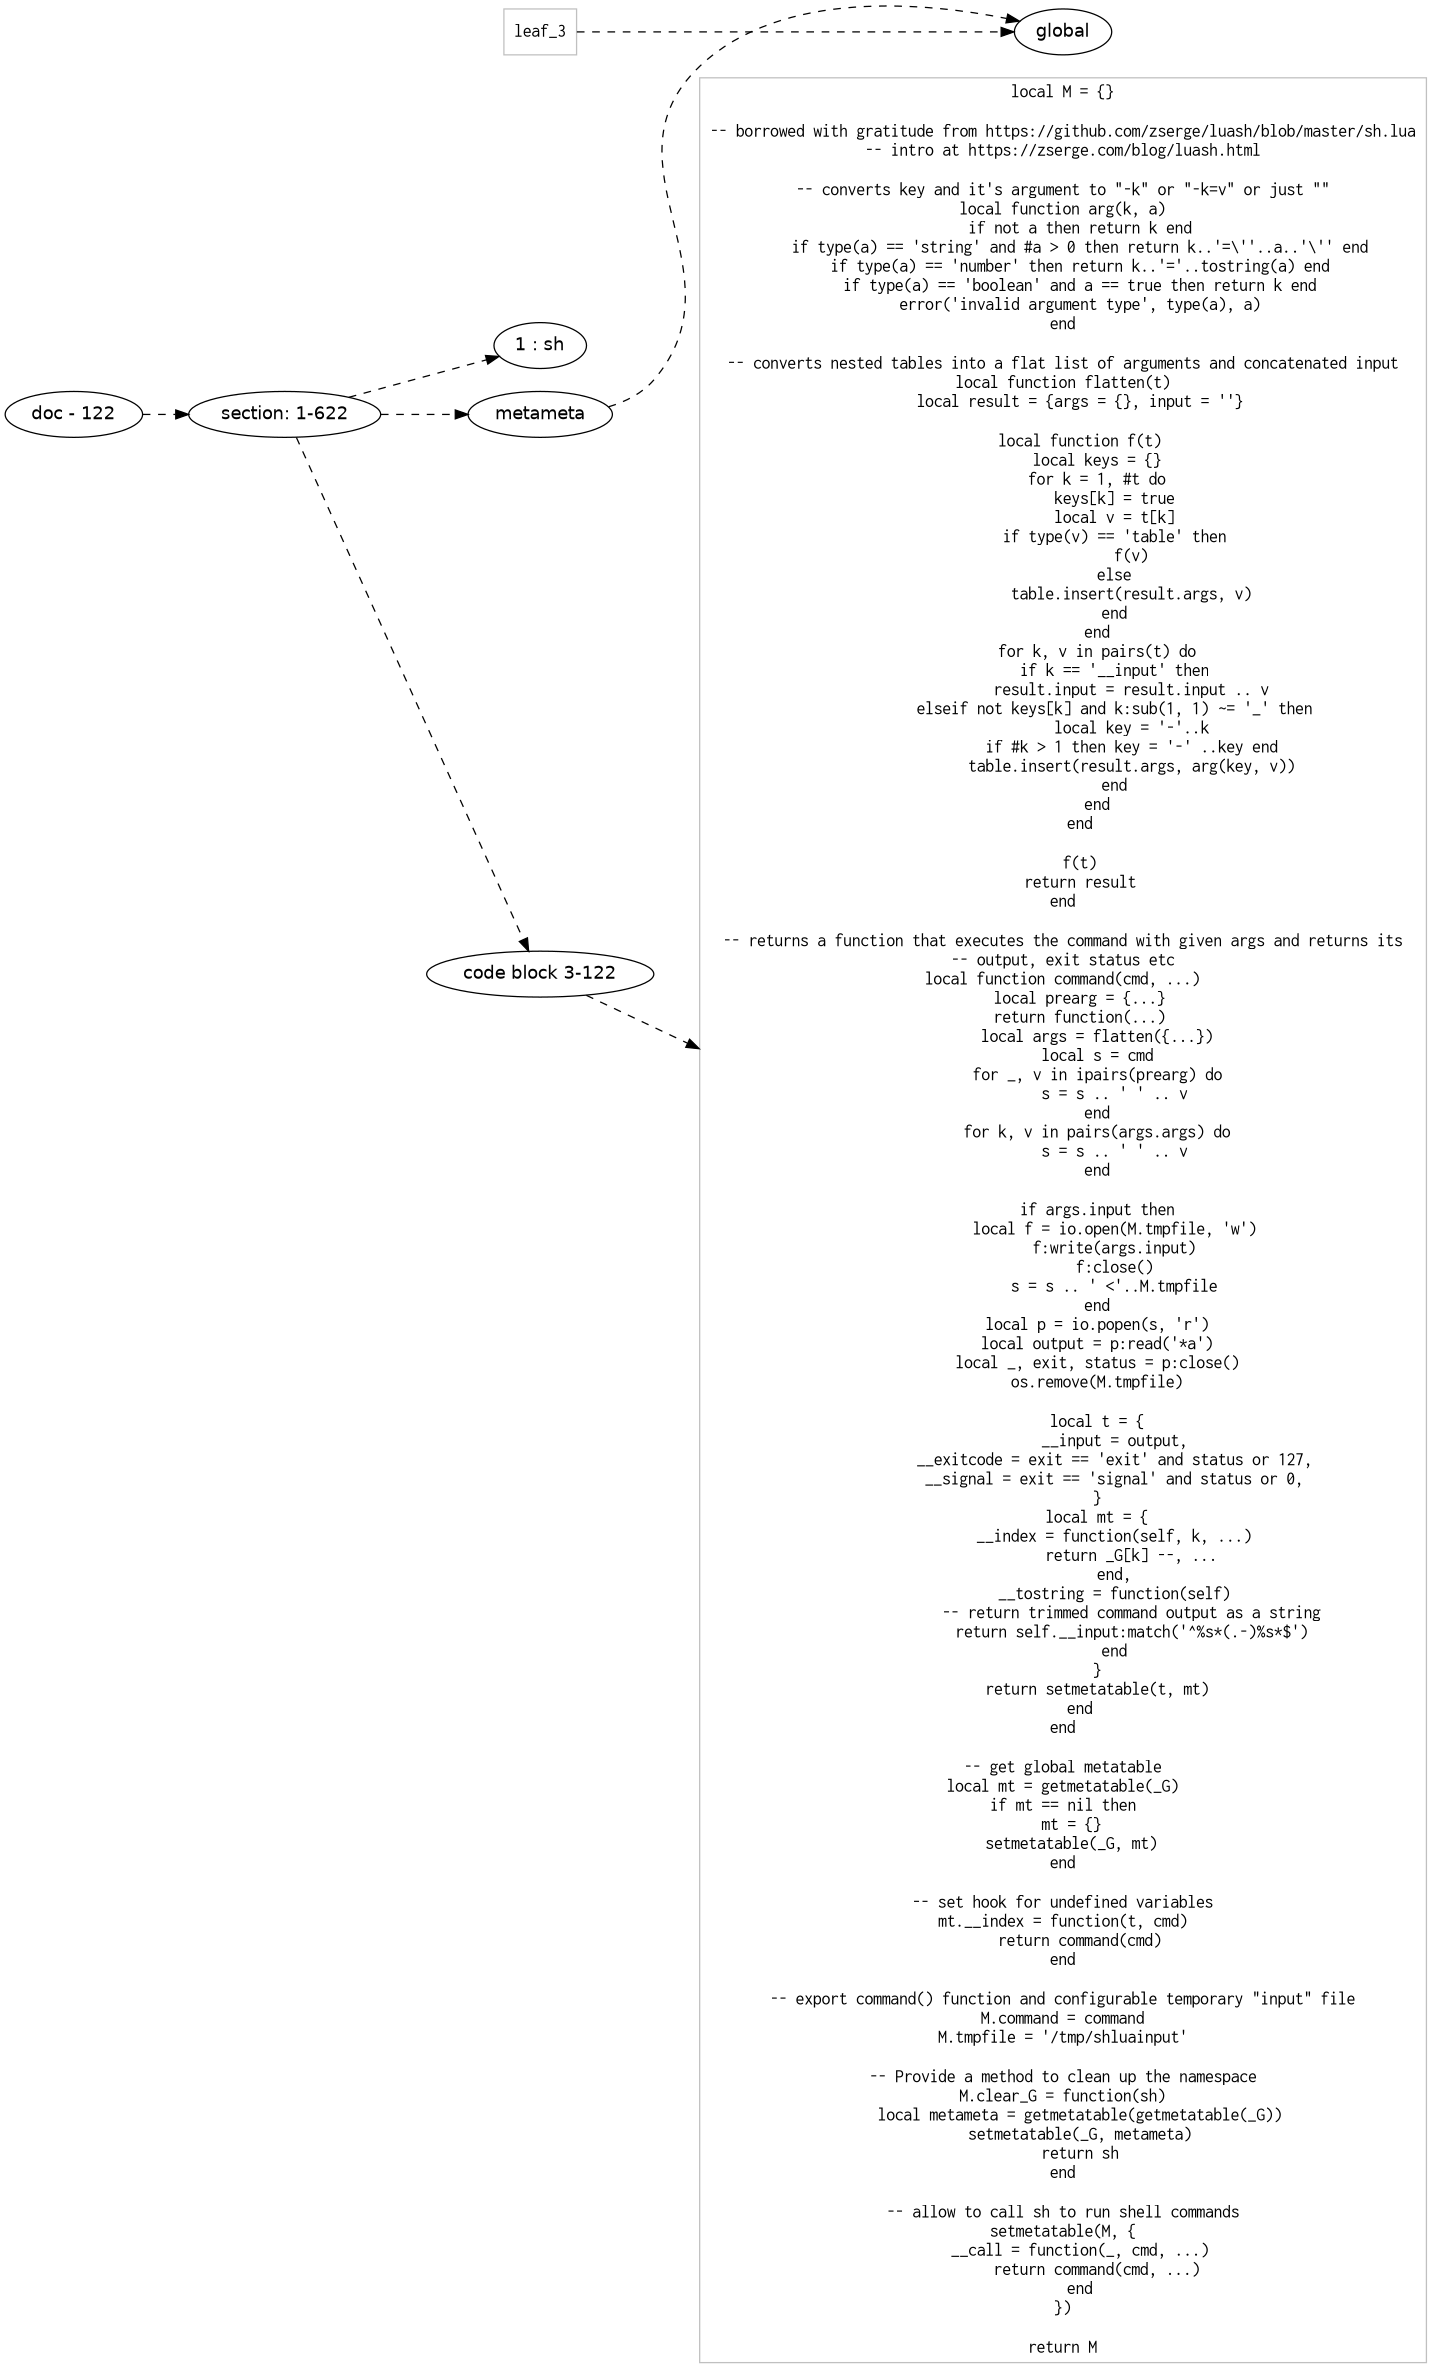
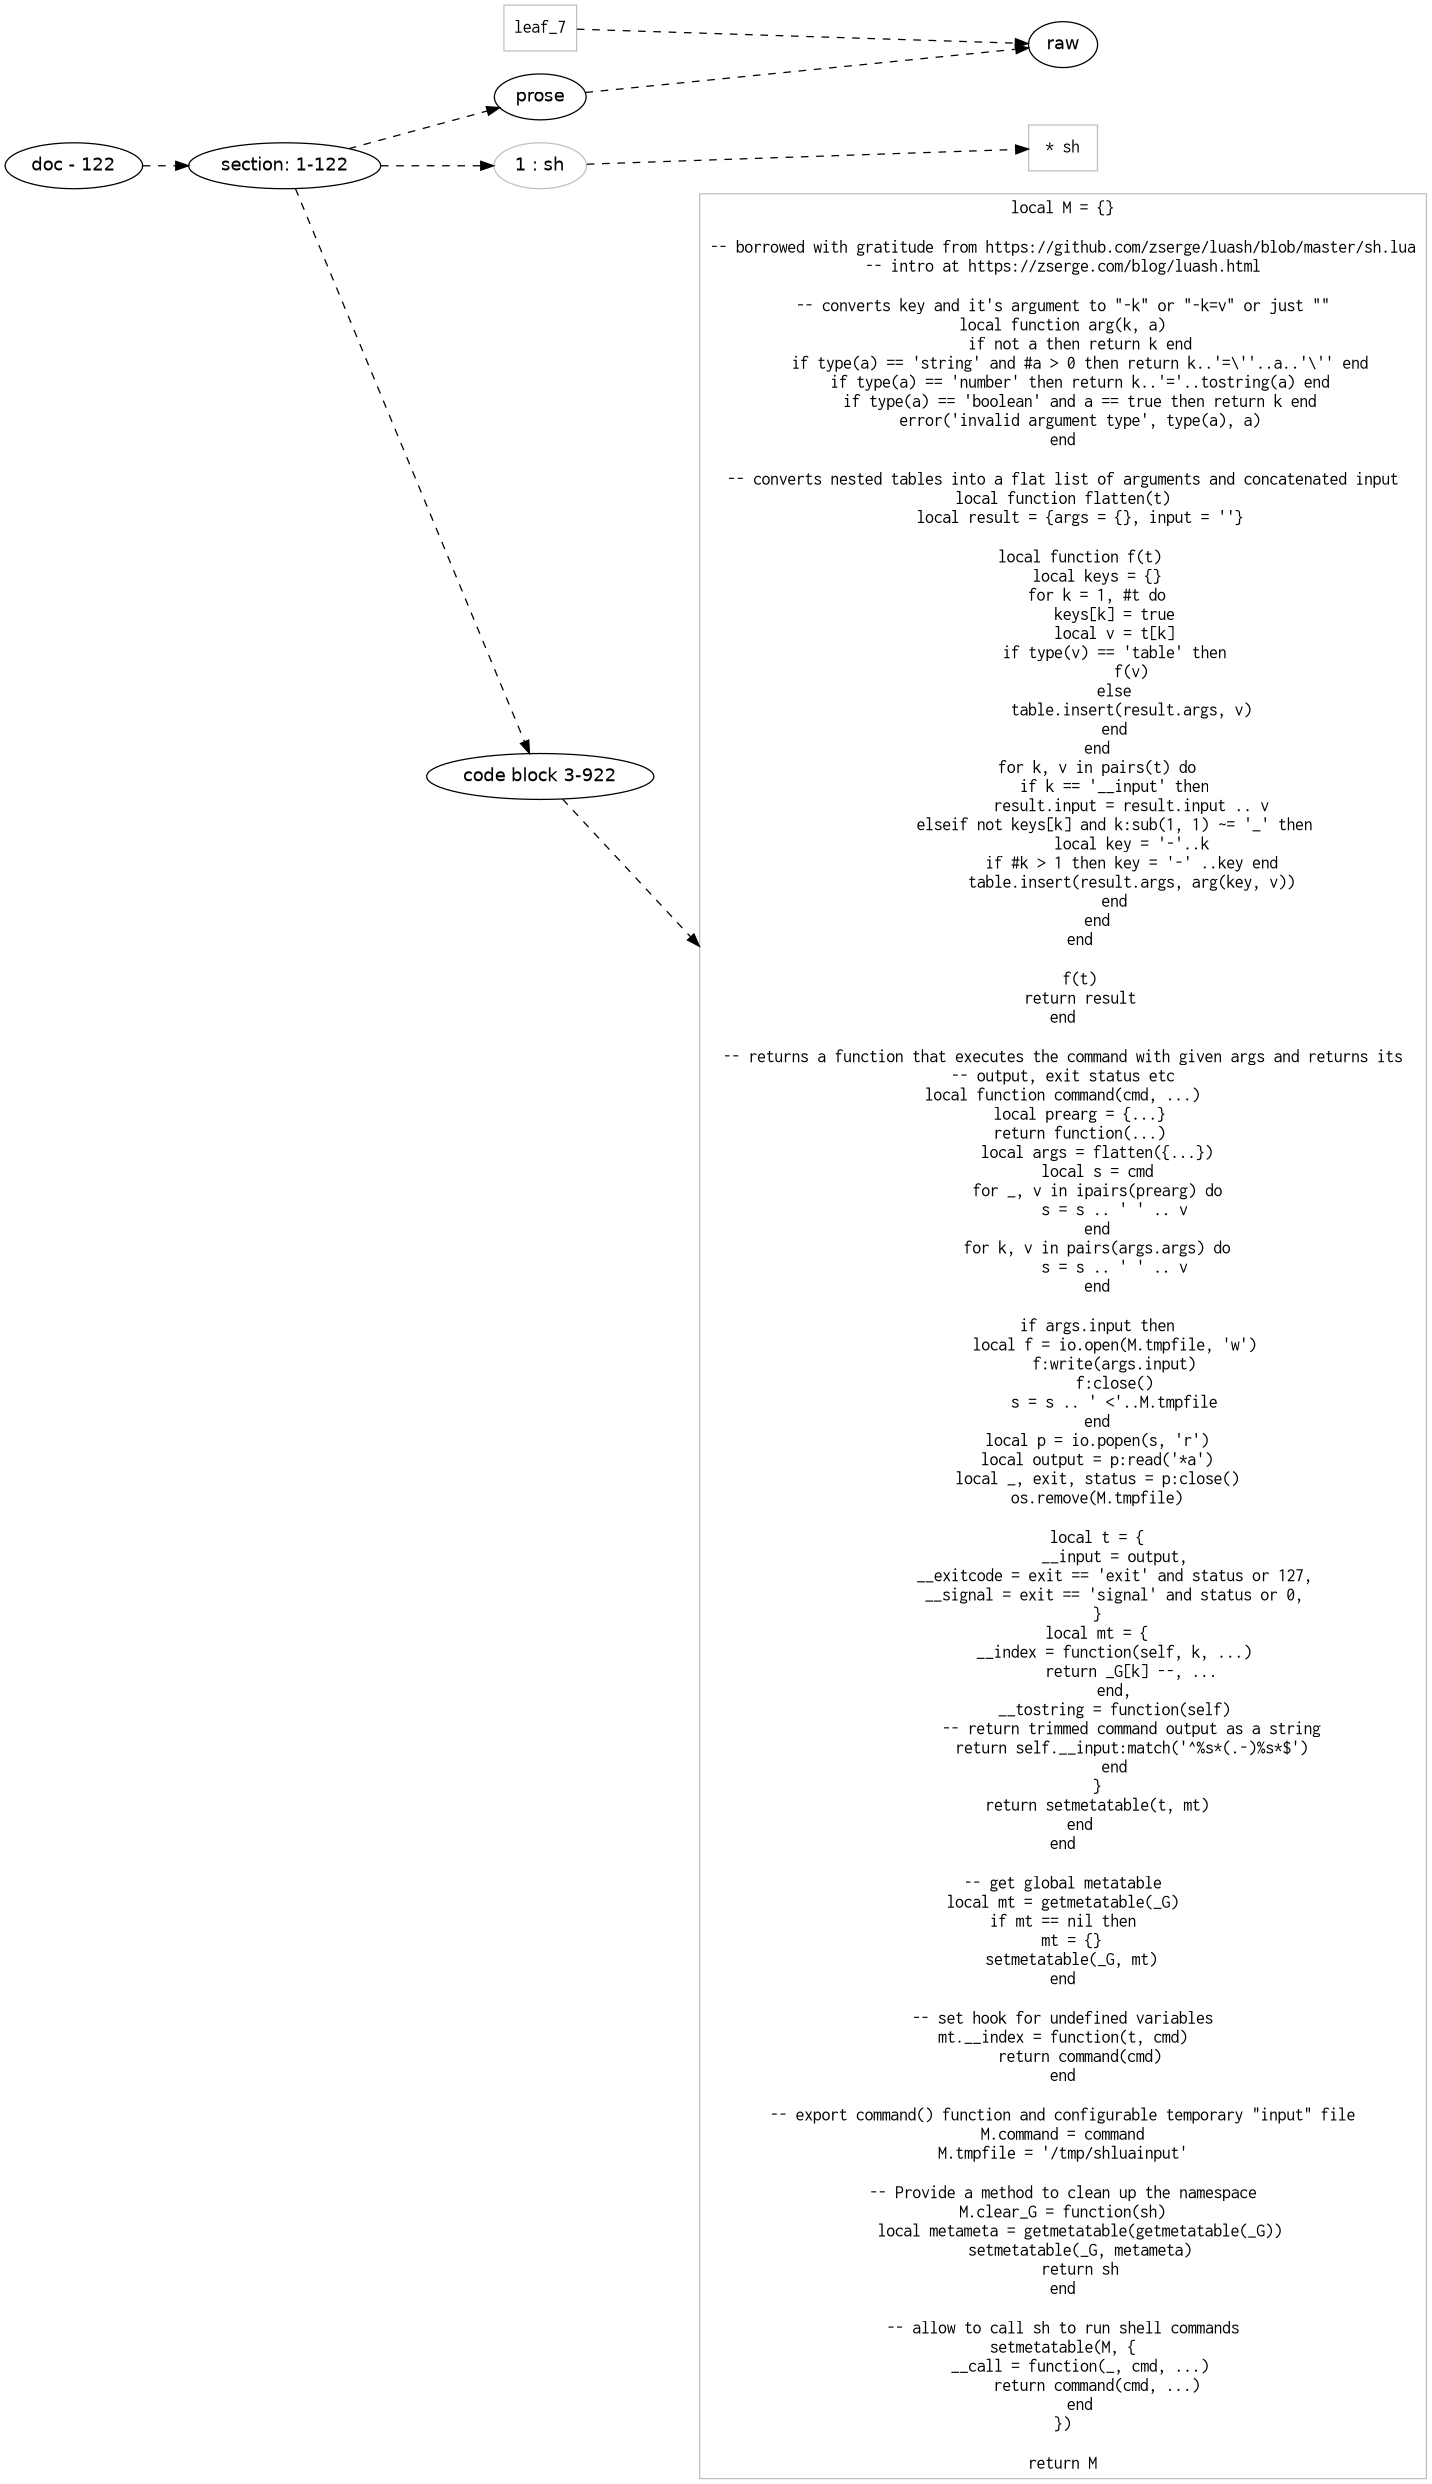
node "leaf_3": label "leaf_3" -> "leaf_7"
node "global": label "global" -> "raw"
node "* sh": added
node "1 : sh": color black -> Gray
node "section: 1-622": label "section: 1-622" -> "section: 1-122"
node "metameta": label "metameta" -> "prose"
node "code block 3-122": label "code block 3-122" -> "code block 3-922"
